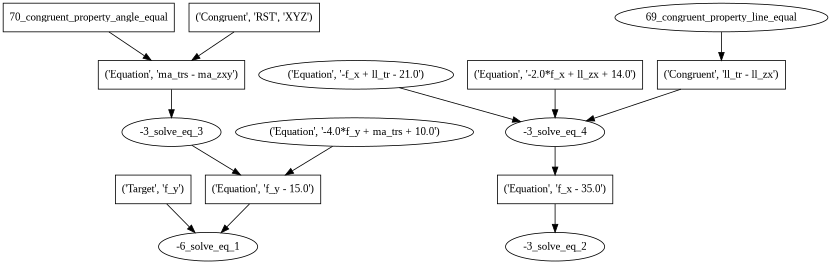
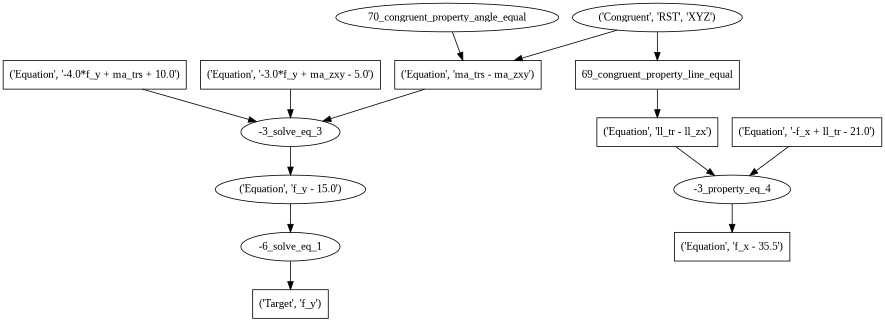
node "70_congruent_property_angle_equal": shape box -> ellipse
node "('Congruent', 'RST', 'XYZ')": shape box -> ellipse
node "69_congruent_property_line_equal": shape ellipse -> box
edge "('Congruent', 'RST', 'XYZ')" -> "69_congruent_property_line_equal": added
node "('Equation', '-3.0*f_y + ma_zxy - 5.0')": added
node "('Equation', '-f_x + ll_tr - 21.0')": shape ellipse -> box
node "('Equation', '-2.0*f_x + ll_zx + 14.0')": removed
node "('Congruent', 'll_tr - ll_zx')": label "('Congruent', 'll_tr - ll_zx')" -> "('Equation', 'll_tr - ll_zx')"
node "('Equation', '-4.0*f_y + ma_trs + 10.0')": shape ellipse -> box
node "-3_solve_eq_4": label "-3_solve_eq_4" -> "-3_property_eq_4"
edge "('Equation', '-4.0*f_y + ma_trs + 10.0')" -> "('Equation', 'f_y - 15.0')": now "('Equation', '-4.0*f_y + ma_trs + 10.0')" -> "-3_solve_eq_3"
node "('Equation', 'f_y - 15.0')": shape box -> ellipse
node "('Equation', 'f_x - 35.0')": label "('Equation', 'f_x - 35.0')" -> "('Equation', 'f_x - 35.5')"
edge "('Target', 'f_y')" -> "-6_solve_eq_1": reversed
node "-3_solve_eq_2": removed
